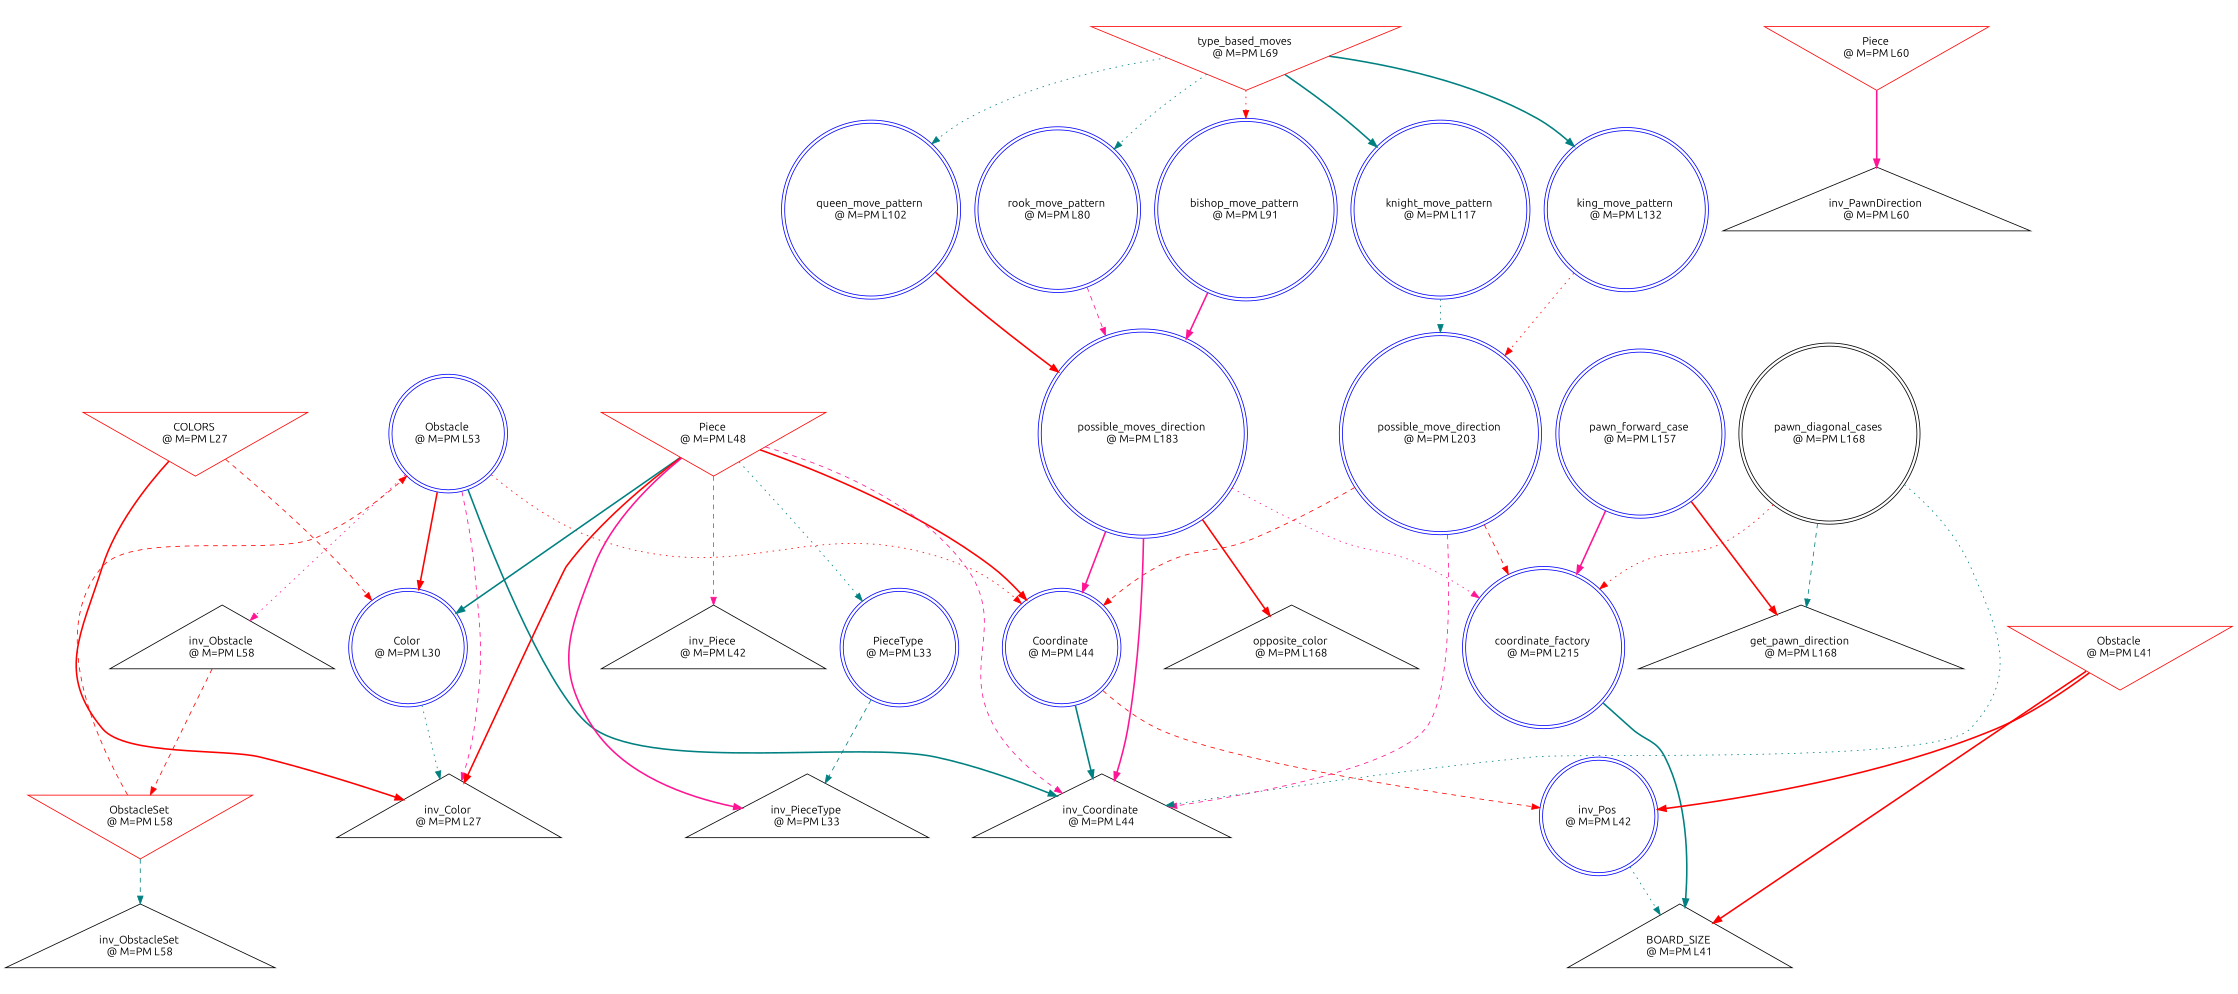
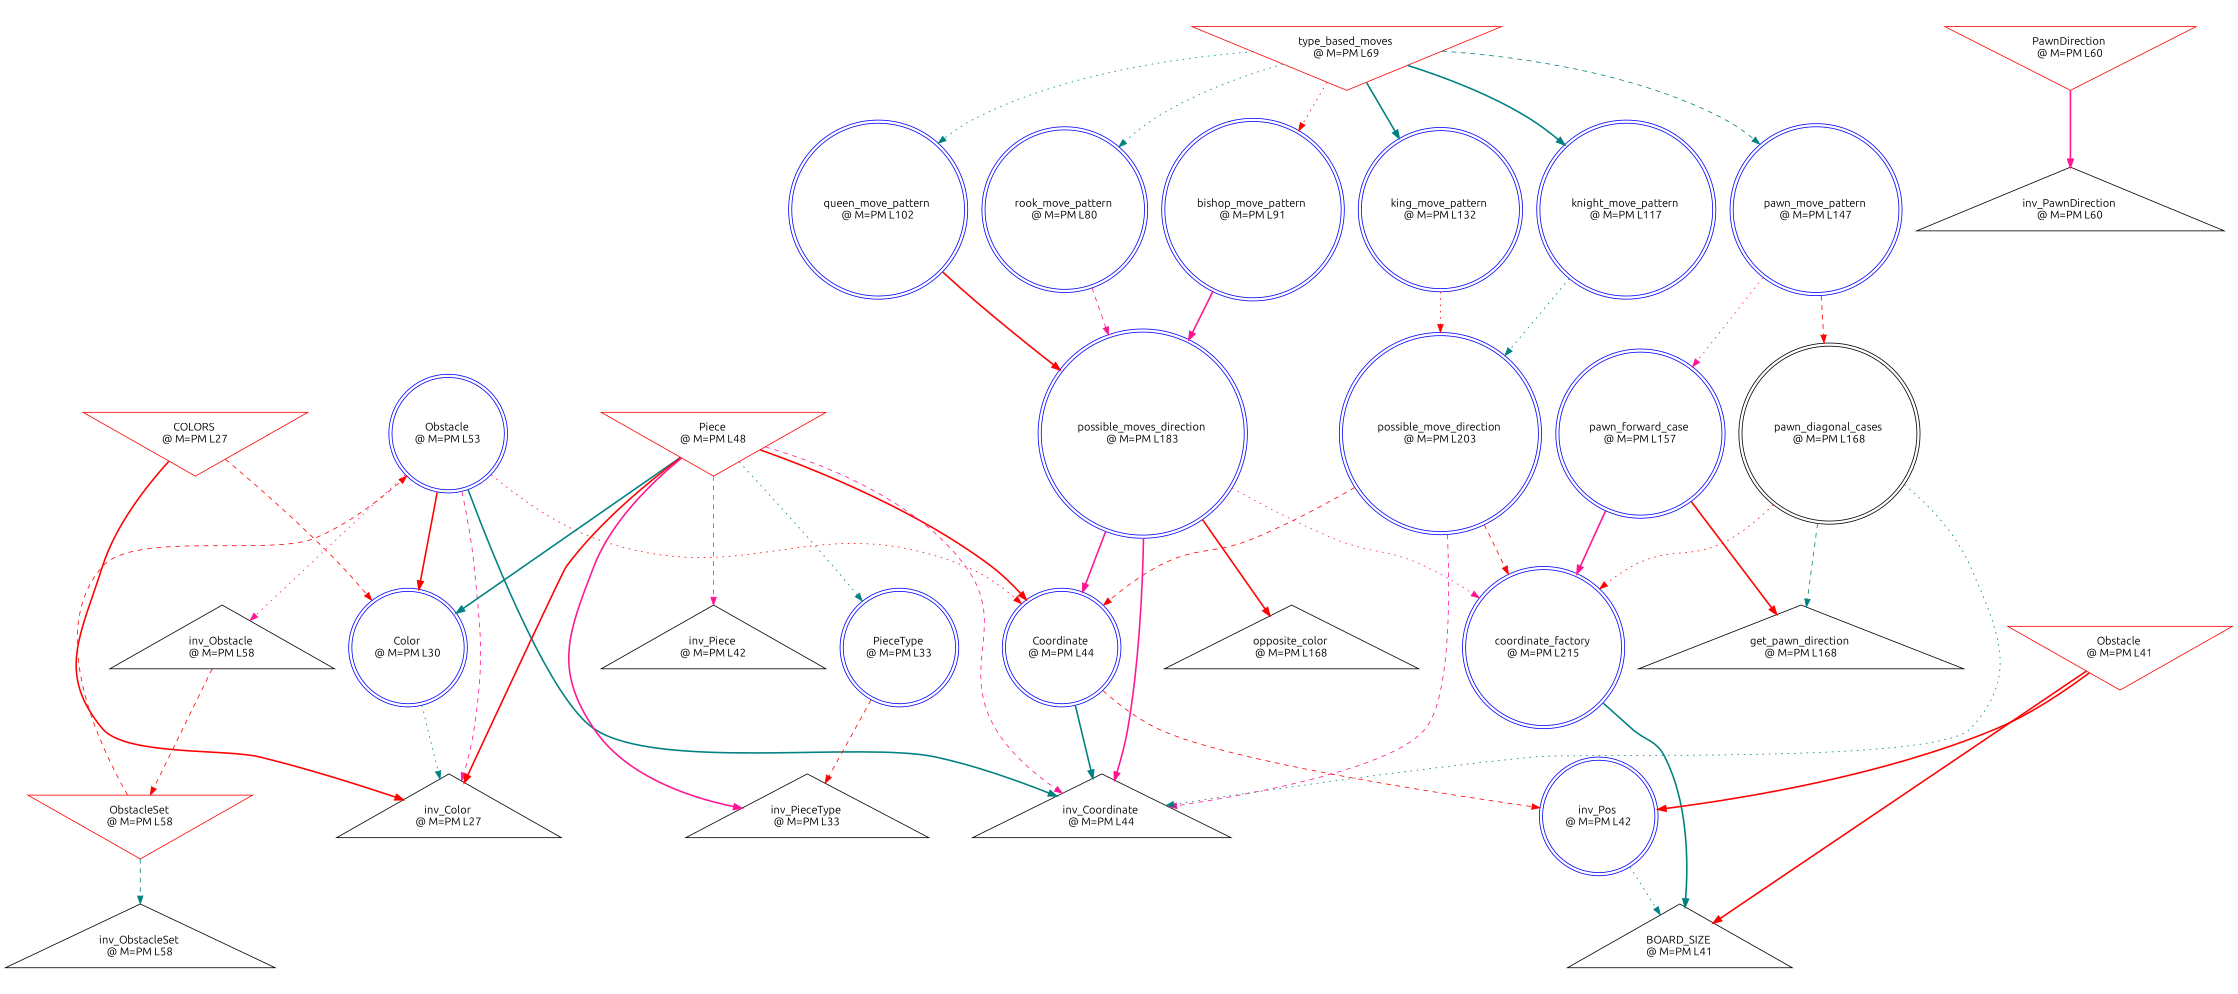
node "Piece @ M=PM L60": label "Piece @ M=PM L60" -> "PawnDirection @ M=PM L60"
node "pawn_move_pattern @ M=PM L147": added
edge "PieceType @ M=PM L33" -> "inv_PieceType @ M=PM L33": color teal -> red
